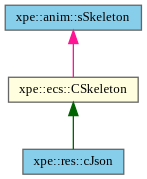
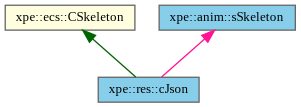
edge "xpe::ecs::CSkeleton" -> "xpe::anim::sSkeleton": now "xpe::res::cJson" -> "xpe::anim::sSkeleton"
